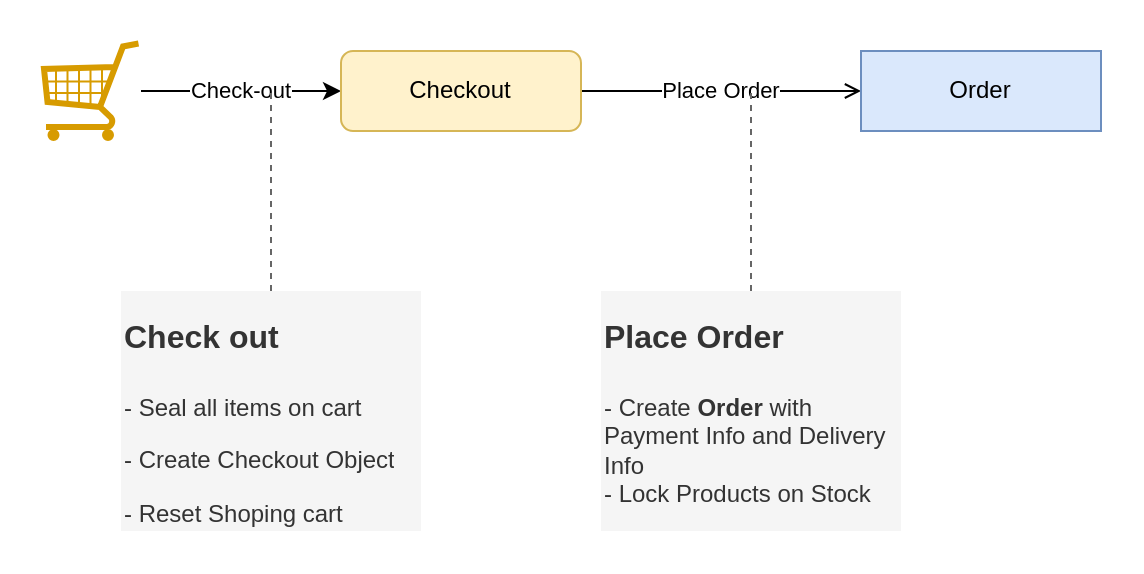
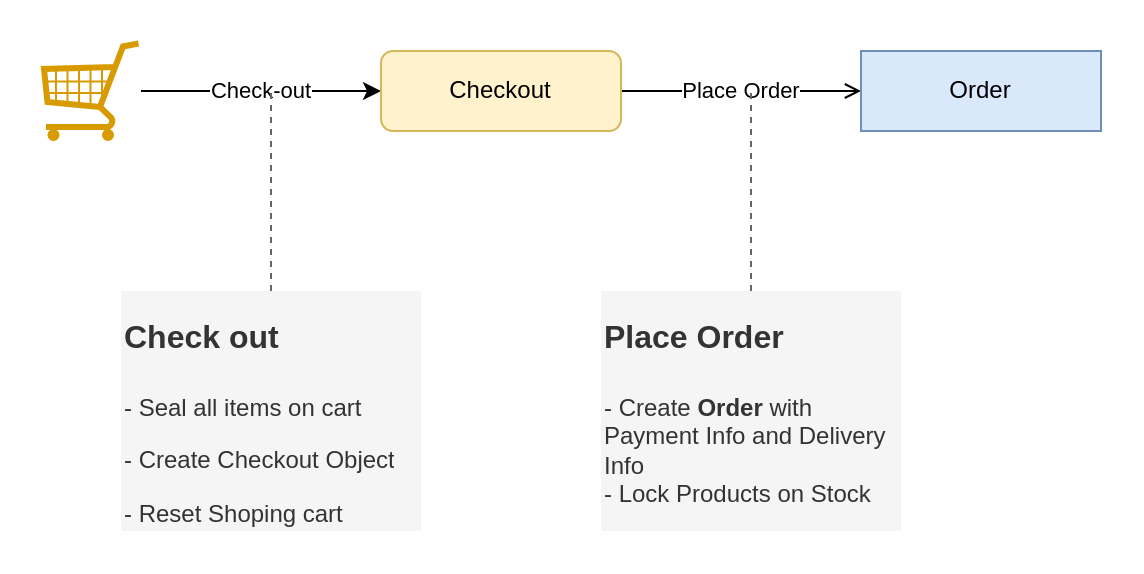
node "Checkout": moved (461, 91) -> (501, 91)
